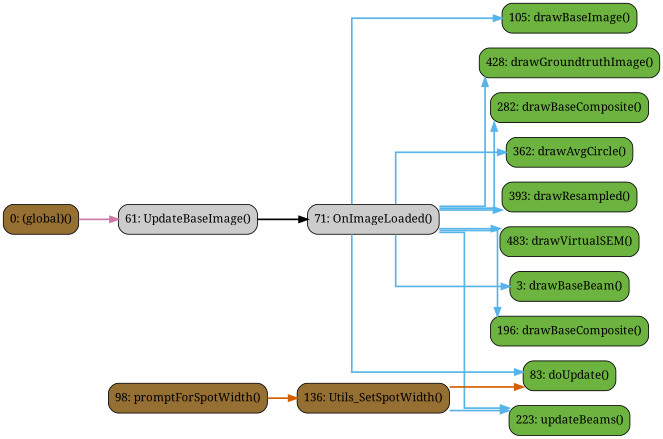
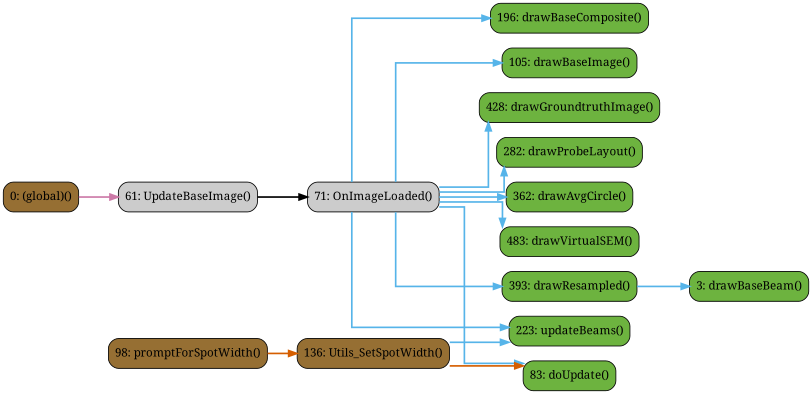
node "282: drawBaseComposite()": label "282: drawBaseComposite()" -> "282: drawProbeLayout()"
edge "71: OnImageLoaded()" -> "3: drawBaseBeam()": now "393: drawResampled()" -> "3: drawBaseBeam()"
